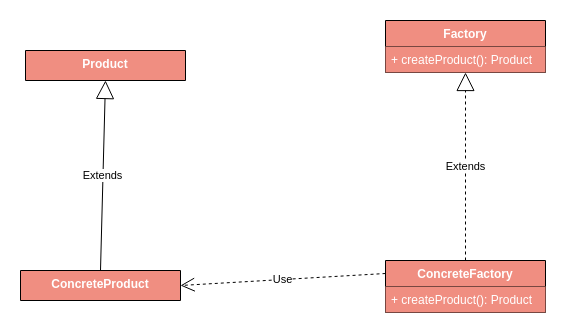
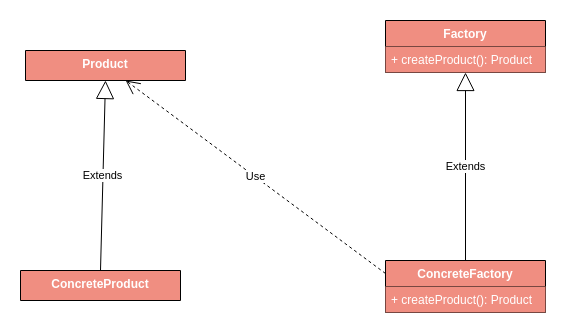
edge "ConcreteFactory" -> "Factory": style dashed -> solid
edge "ConcreteFactory" -> "ConcreteProduct": now "ConcreteFactory" -> "Product"
